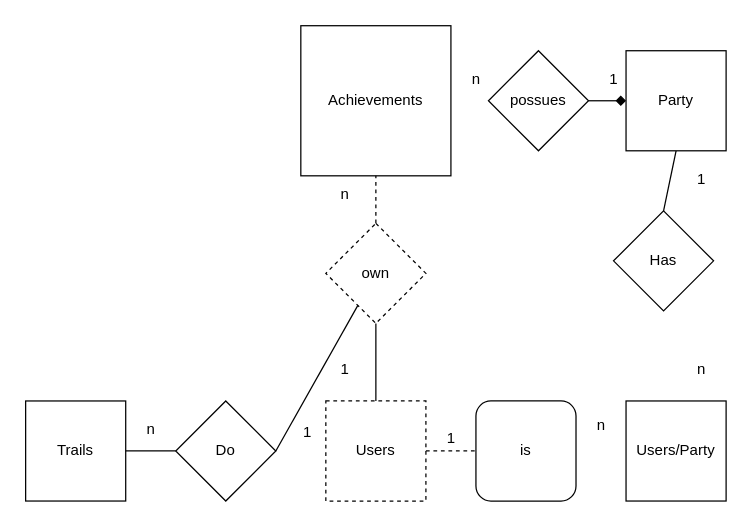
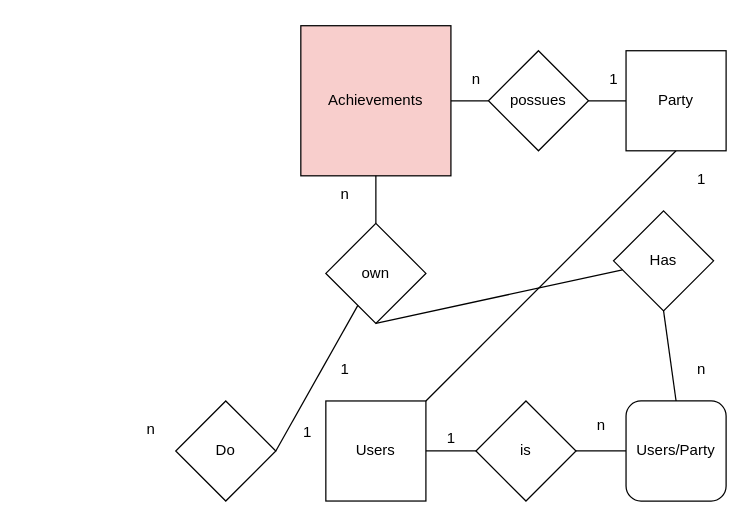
node "Achievements": fillcolor #ffffff -> #f8cecc
edge "Achievements" -- "possues": added
edge "possues" -> "Party": arrowhead diamond -> none
edge "Party" -- "Has": now "Party" -- "Users"
edge "Achievements" -- "own": style dashed -> solid
node "own": style dashed -> solid
edge "Has" -- "Users/Party": added
edge "own" -- "Users": now "own" -- "Has"
node "Trails": removed
edge "Trails" -- "Do": removed
node "Users": style dashed -> solid
edge "Users" -- "is": style dashed -> solid
node "is": shape rounded rectangle -> diamond
edge "is" -- "Users/Party": added
node "Users/Party": shape rectangle -> rounded rectangle
